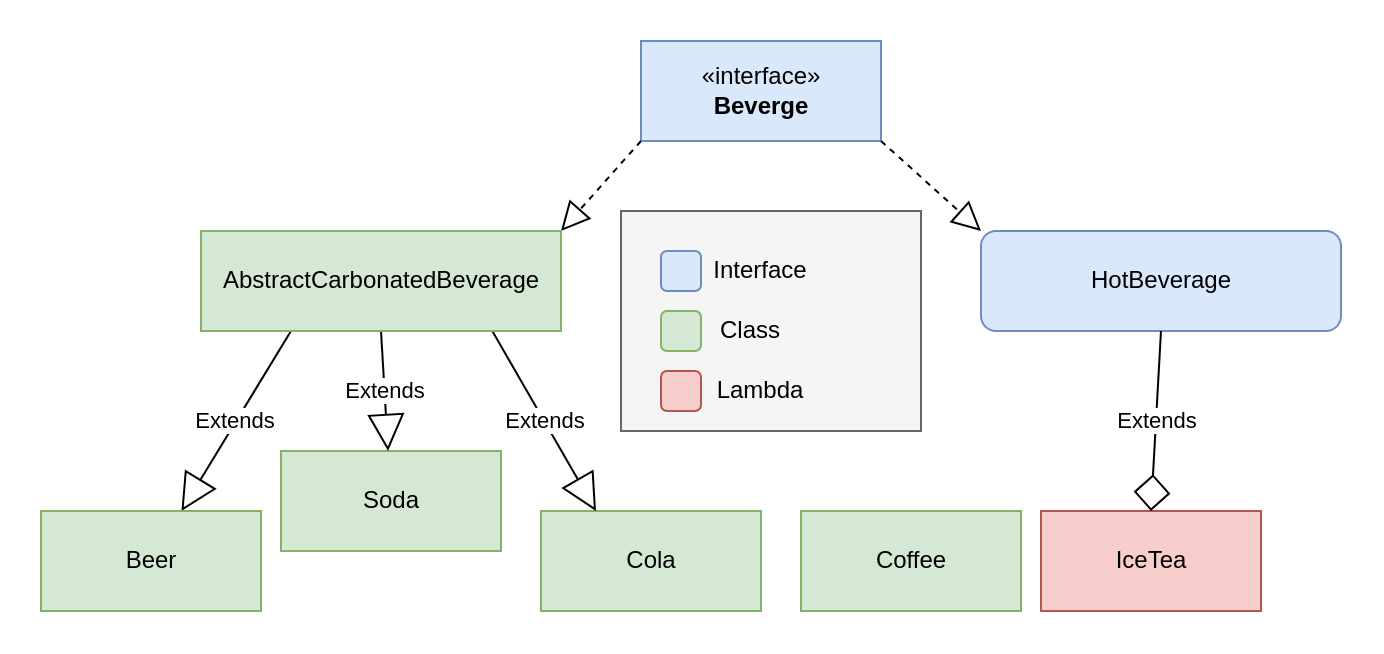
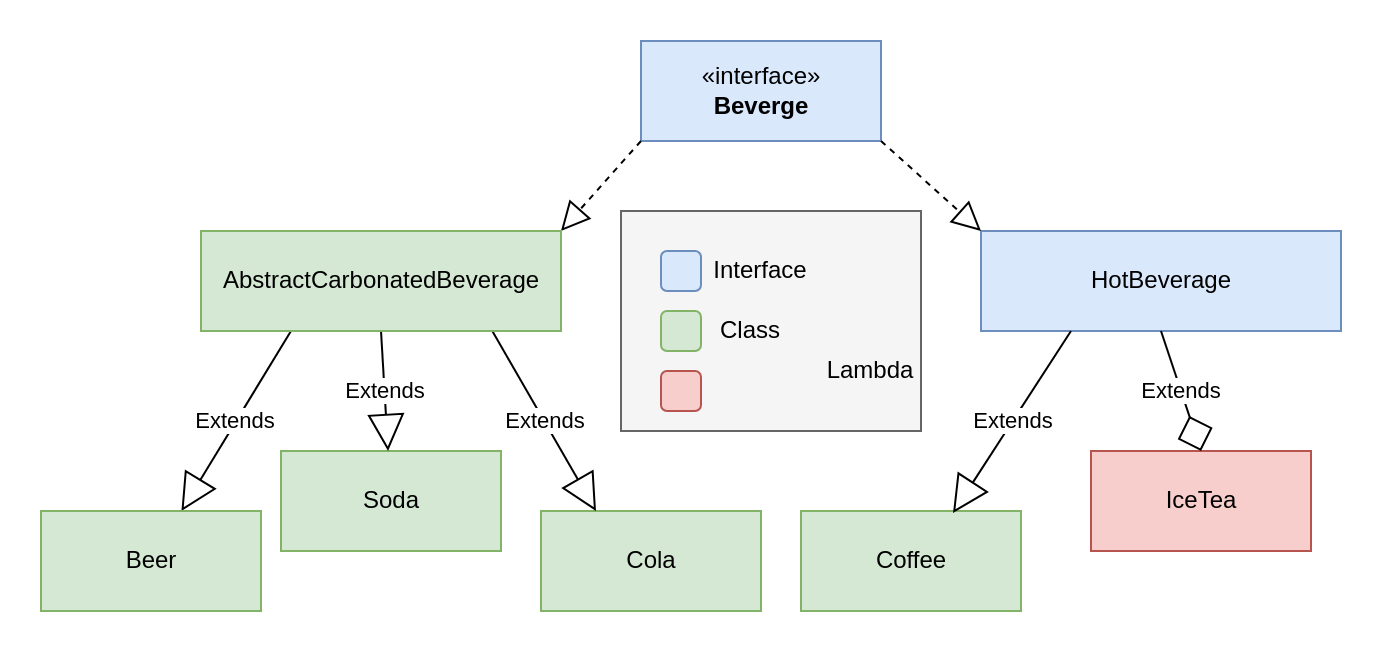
node "HotBeverage": shape rounded rectangle -> rectangle
node "Lambda": moved (761, 391) -> (871, 371)
edge "HotBeverage" -> "Coffee": added, label "Extends"
node "IceTea": moved (1151, 561) -> (1201, 501)
